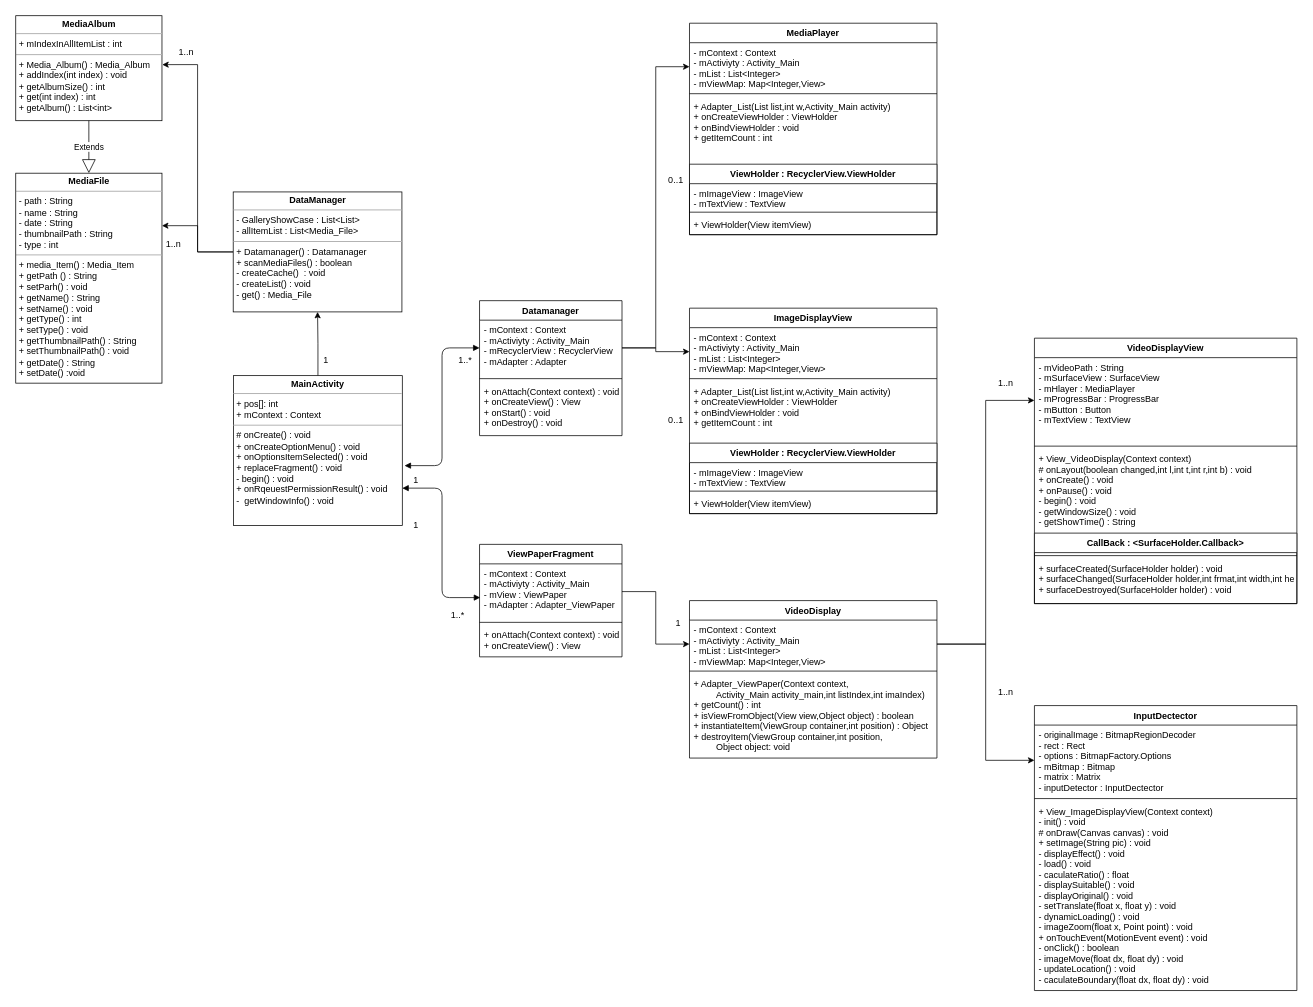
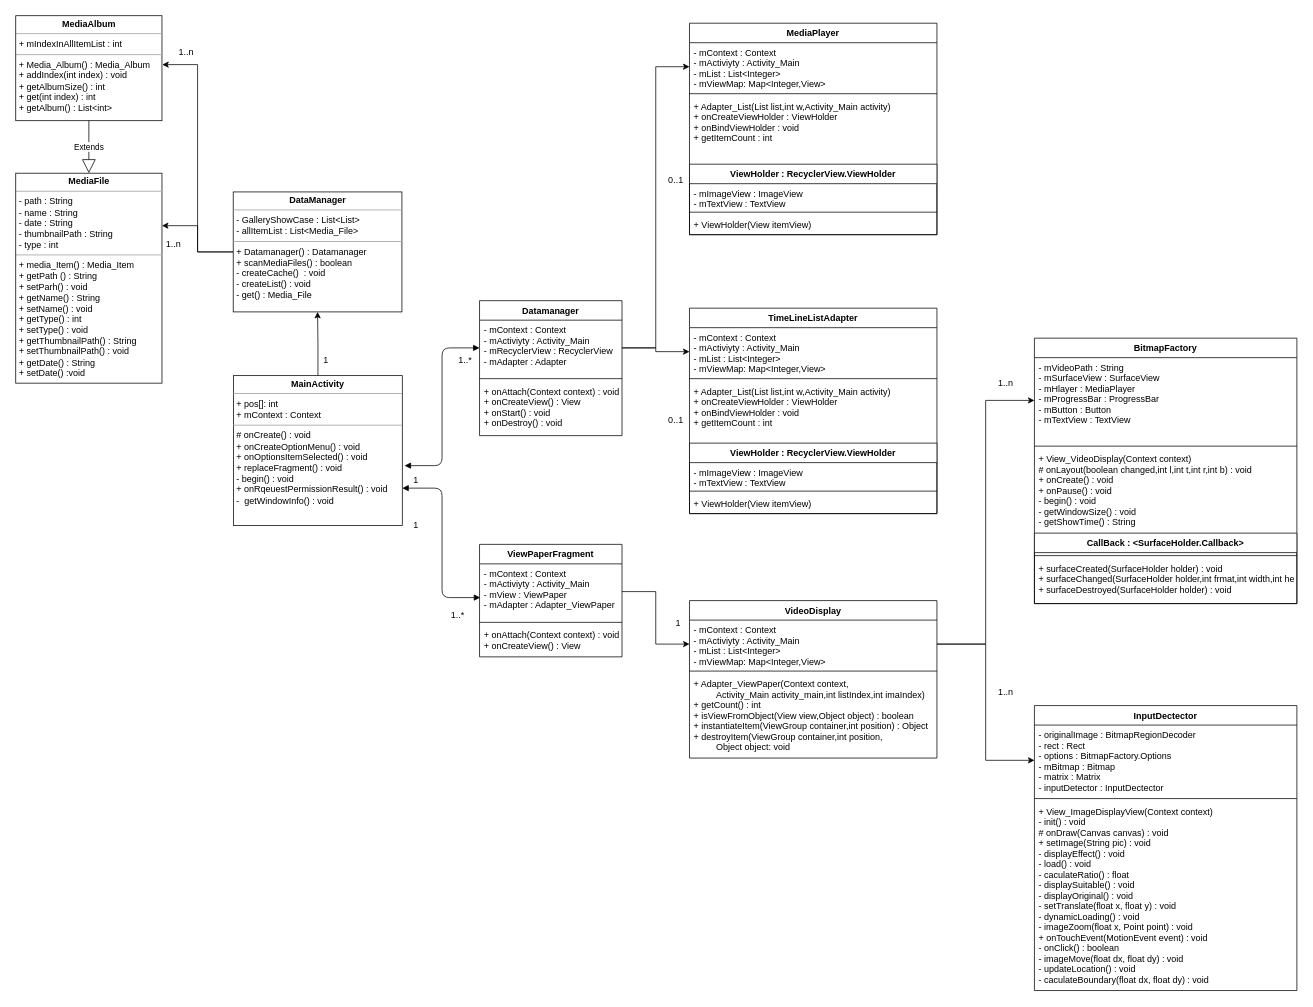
node "ImageDisplayView": label "ImageDisplayView" -> "TimeLineListAdapter"
node "VideoDisplayView": label "VideoDisplayView" -> "BitmapFactory"
